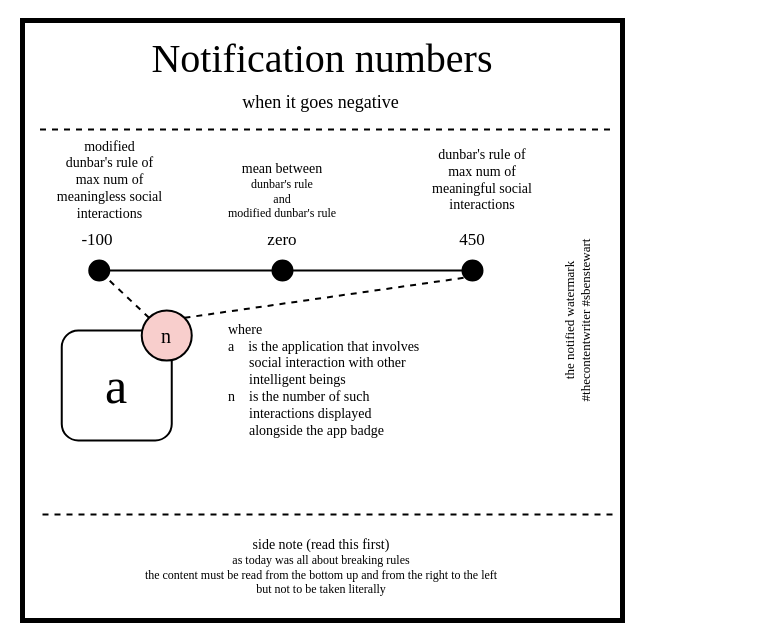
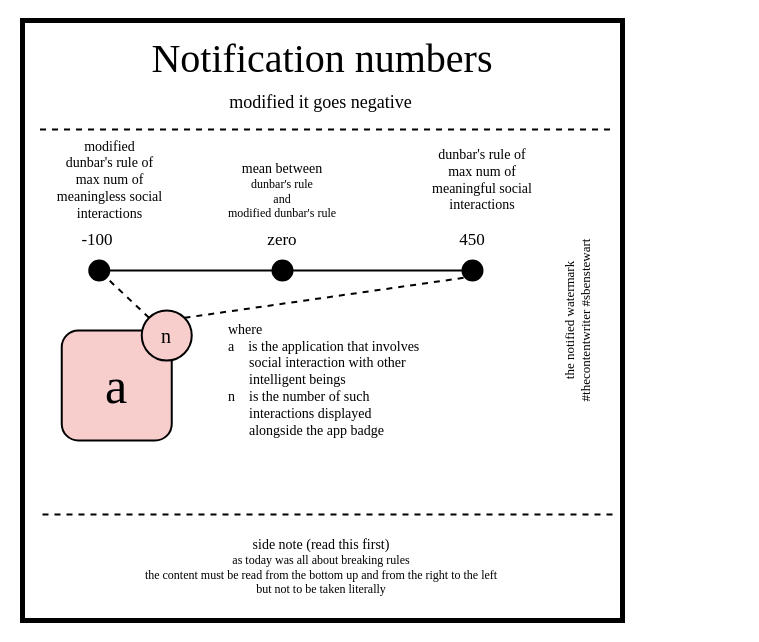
node "when it goes negative": label "when it goes negative" -> "modified it goes negative"
node "a": fillcolor #ffffff -> #f8cecc
